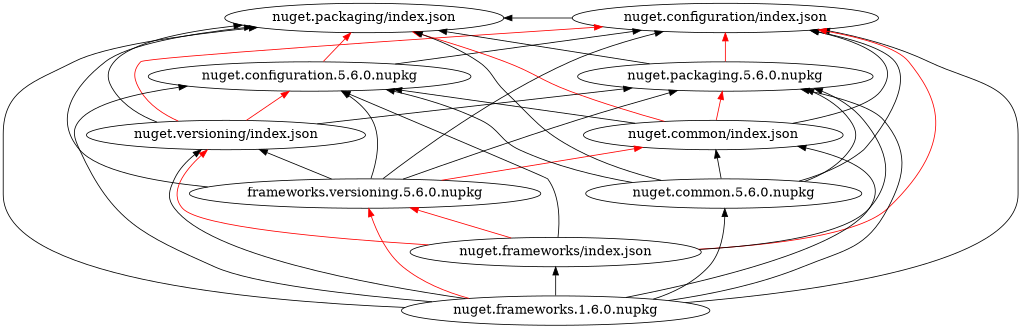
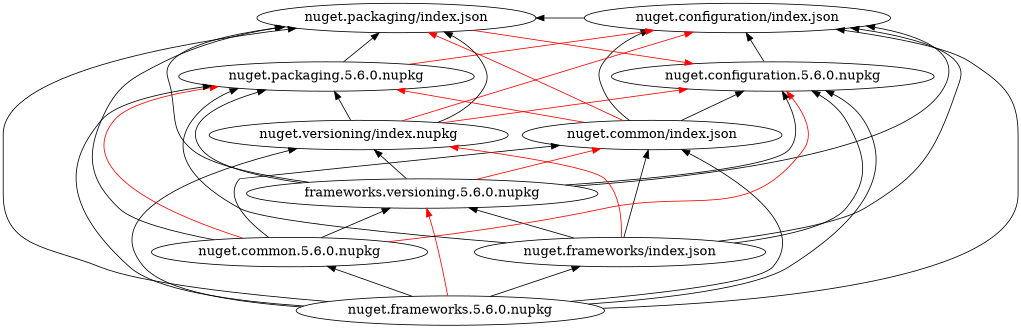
edge "nuget.configuration.5.6.0.nupkg" -> "nuget.packaging/index.json": reversed
edge "nuget.common.5.6.0.nupkg" -> "nuget.configuration/index.json": now "nuget.common.5.6.0.nupkg" -> "frameworks.versioning.5.6.0.nupkg"
node "nuget.versioning/index.json": label "nuget.versioning/index.json" -> "nuget.versioning/index.nupkg"
edge "nuget.common.5.6.0.nupkg" -> "nuget.packaging.5.6.0.nupkg": color black -> red
edge "nuget.common.5.6.0.nupkg" -> "nuget.configuration.5.6.0.nupkg": color black -> red
edge "nuget.frameworks/index.json" -> "nuget.configuration/index.json": color red -> black
edge "nuget.frameworks/index.json" -> "nuget.common/index.json": added
edge "nuget.frameworks/index.json" -> "frameworks.versioning.5.6.0.nupkg": color red -> black
node "nuget.frameworks.1.6.0.nupkg": label "nuget.frameworks.1.6.0.nupkg" -> "nuget.frameworks.5.6.0.nupkg"
